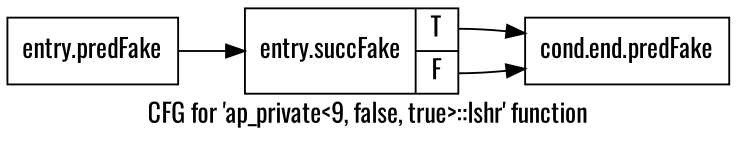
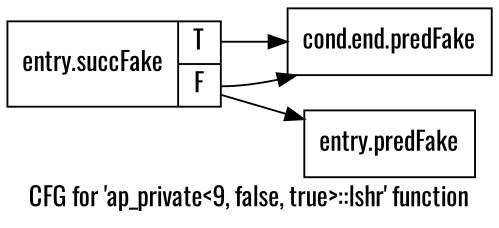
edge "entry.predFake" -> "entry.succFake": reversed
